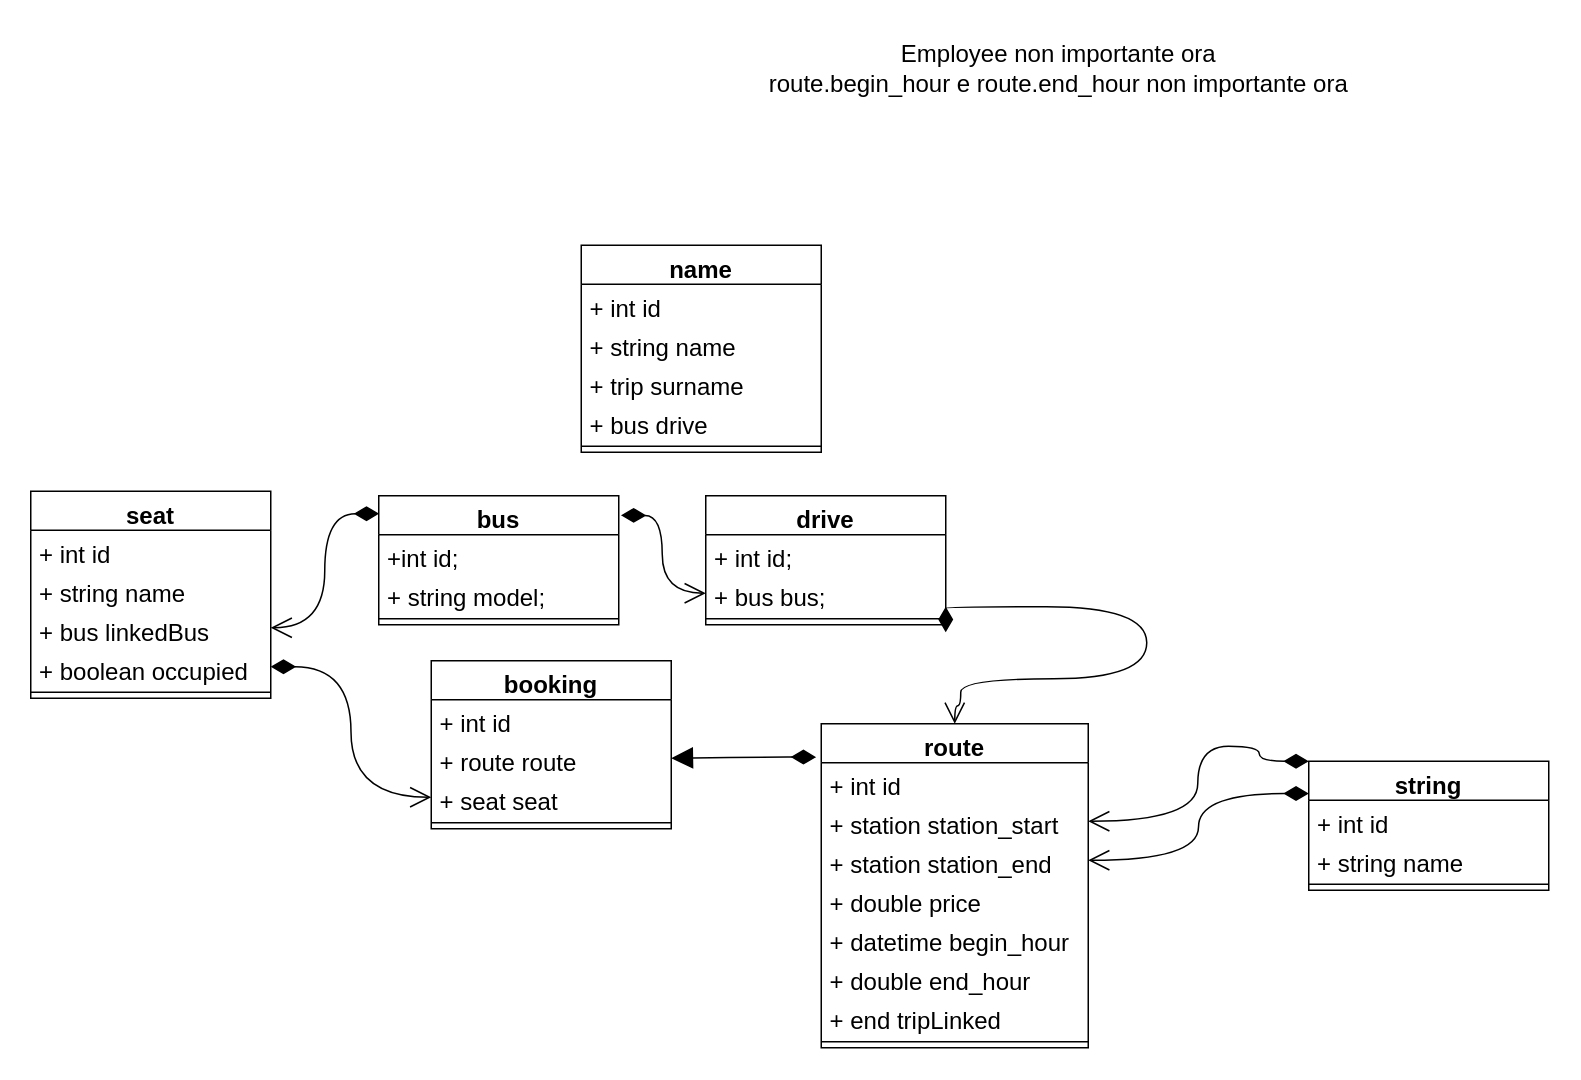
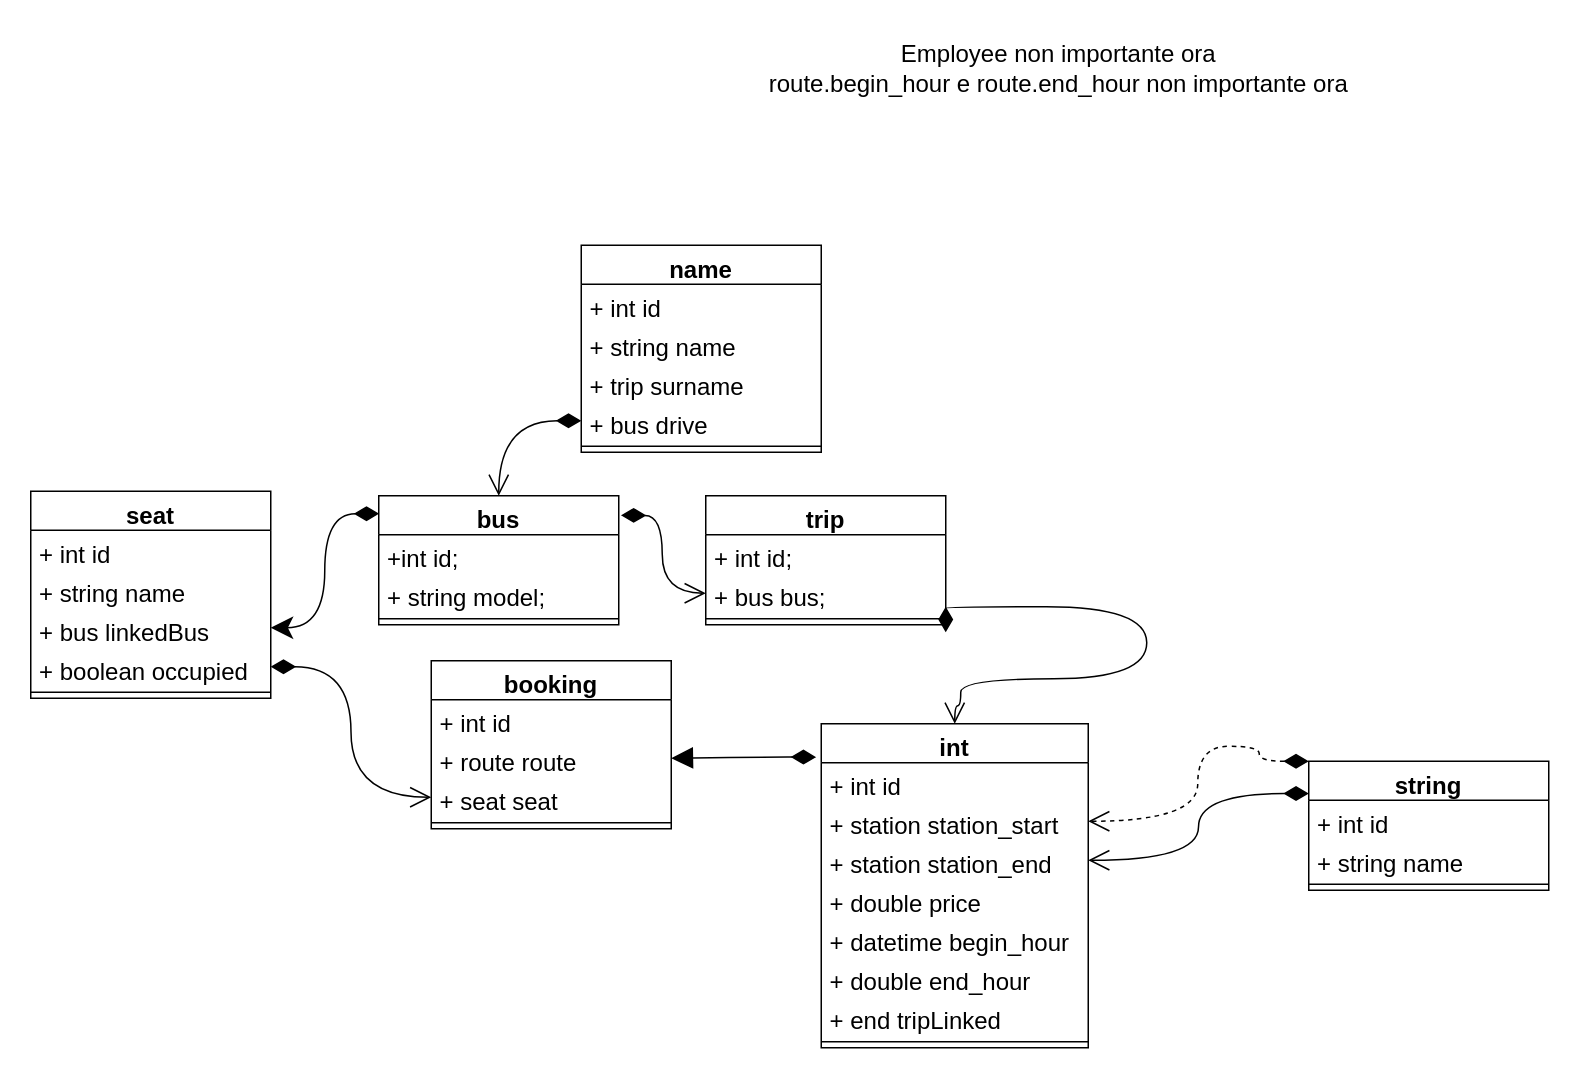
edge "+ bus drive" -- "bus": added
node "drive": label "drive" -> "trip"
edge "bus" -- "+ bus linkedBus": arrowhead open -> classic
node "route": label "route" -> "int"
edge "+ station station_start" -- "string": style solid -> dashed
